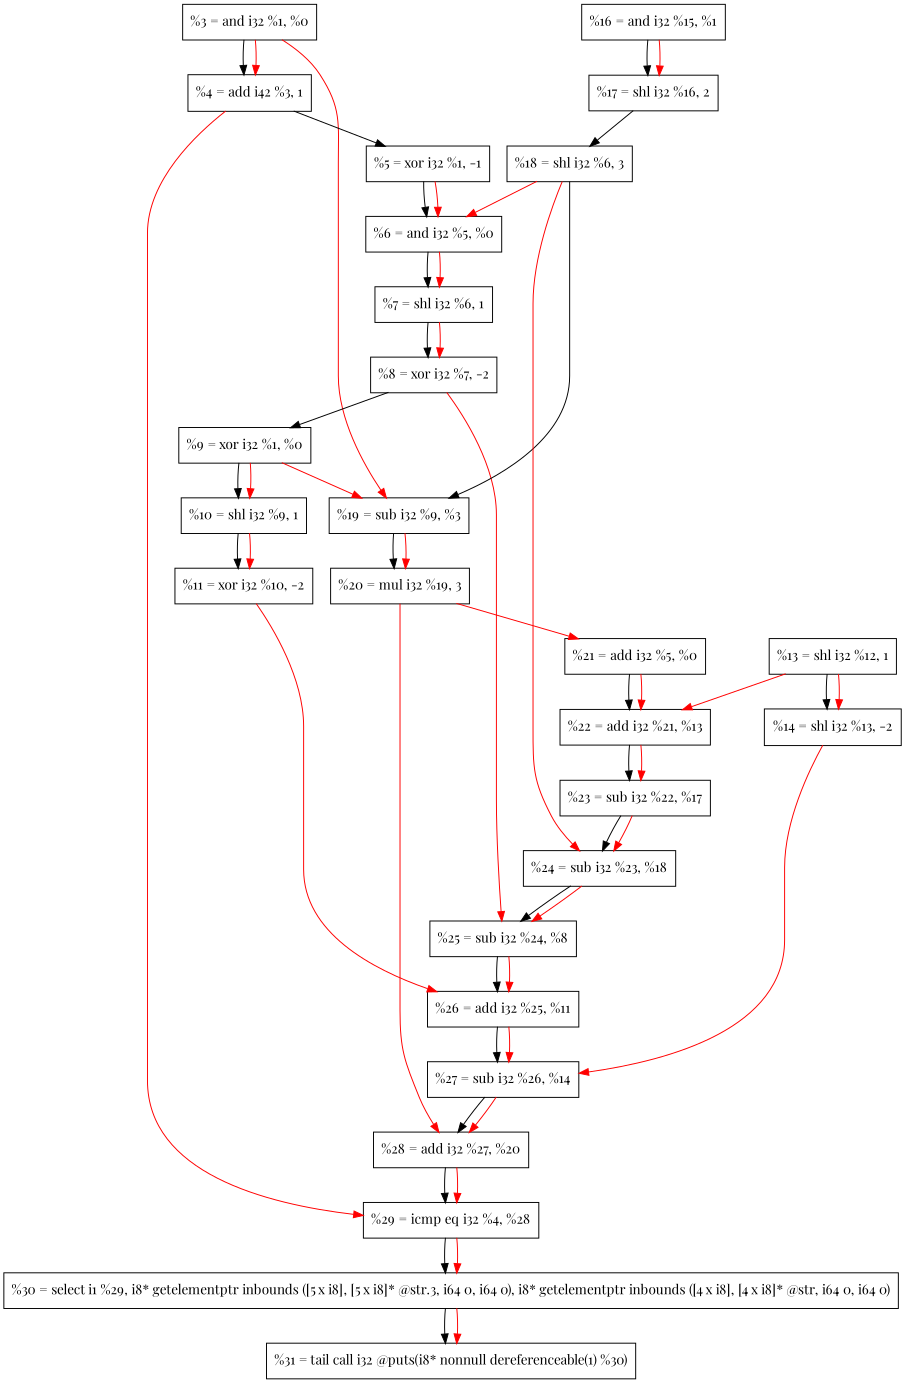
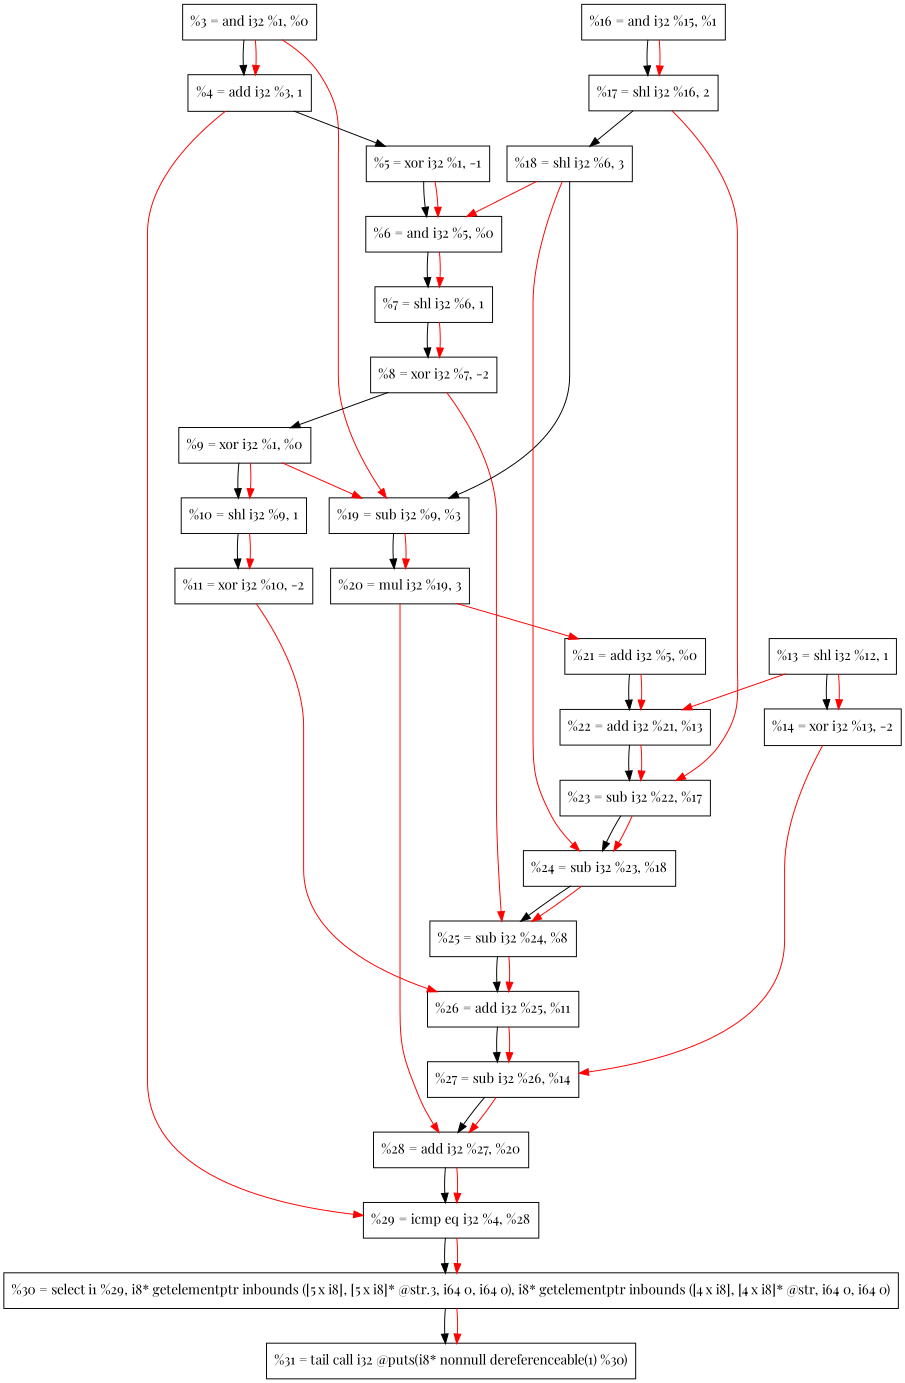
node "%4 = add i42 %3, 1": label "%4 = add i42 %3, 1" -> "%4 = add i32 %3, 1"
edge "%17 = shl i32 %16, 2" -> "%23 = sub i32 %22, %17": added
node "%14 = shl i32 %13, -2": label "%14 = shl i32 %13, -2" -> "%14 = xor i32 %13, -2"
